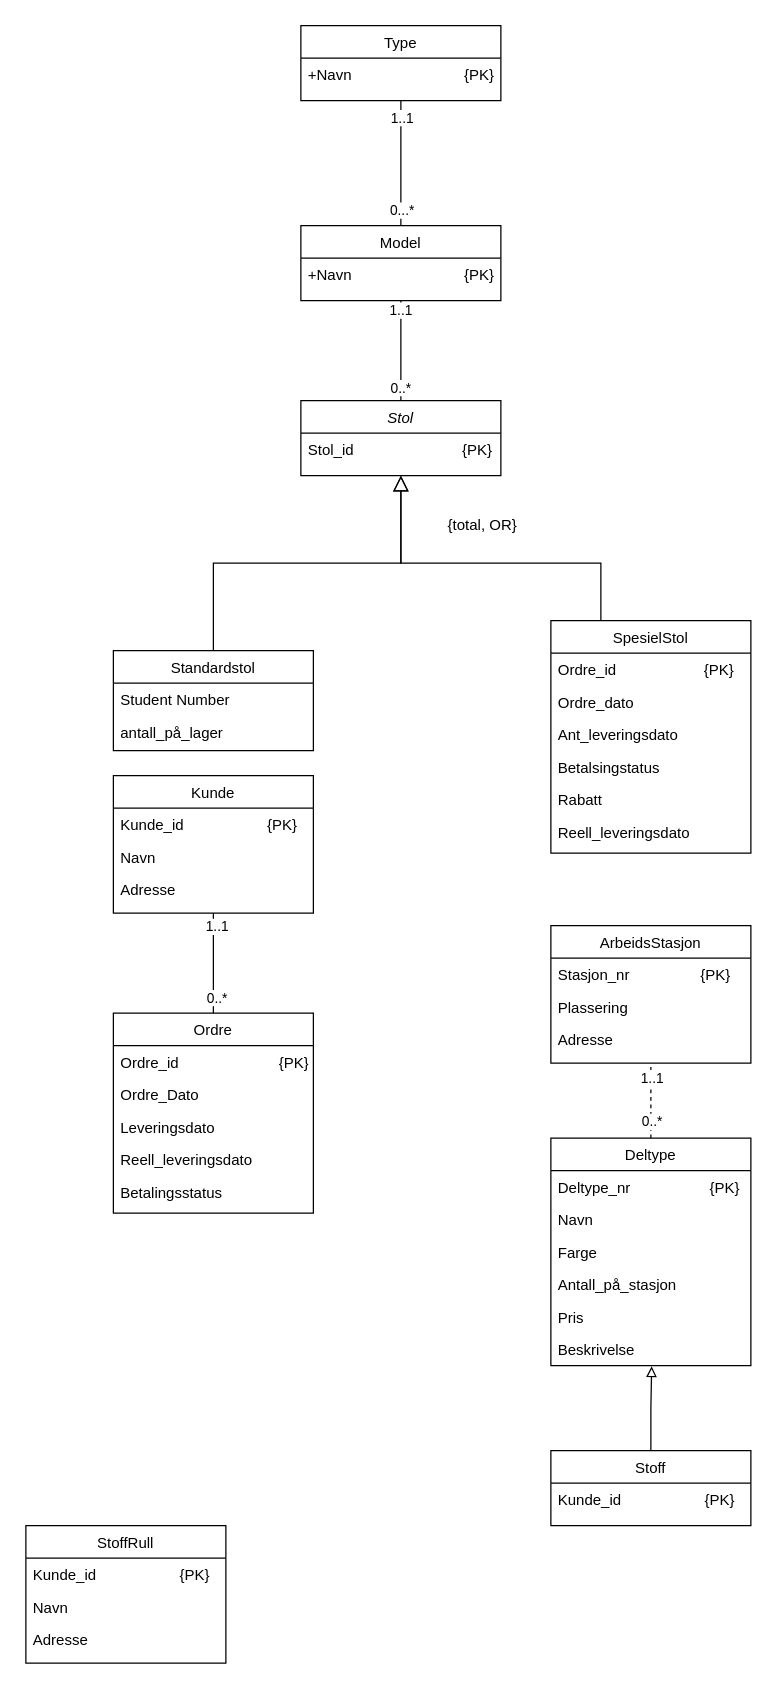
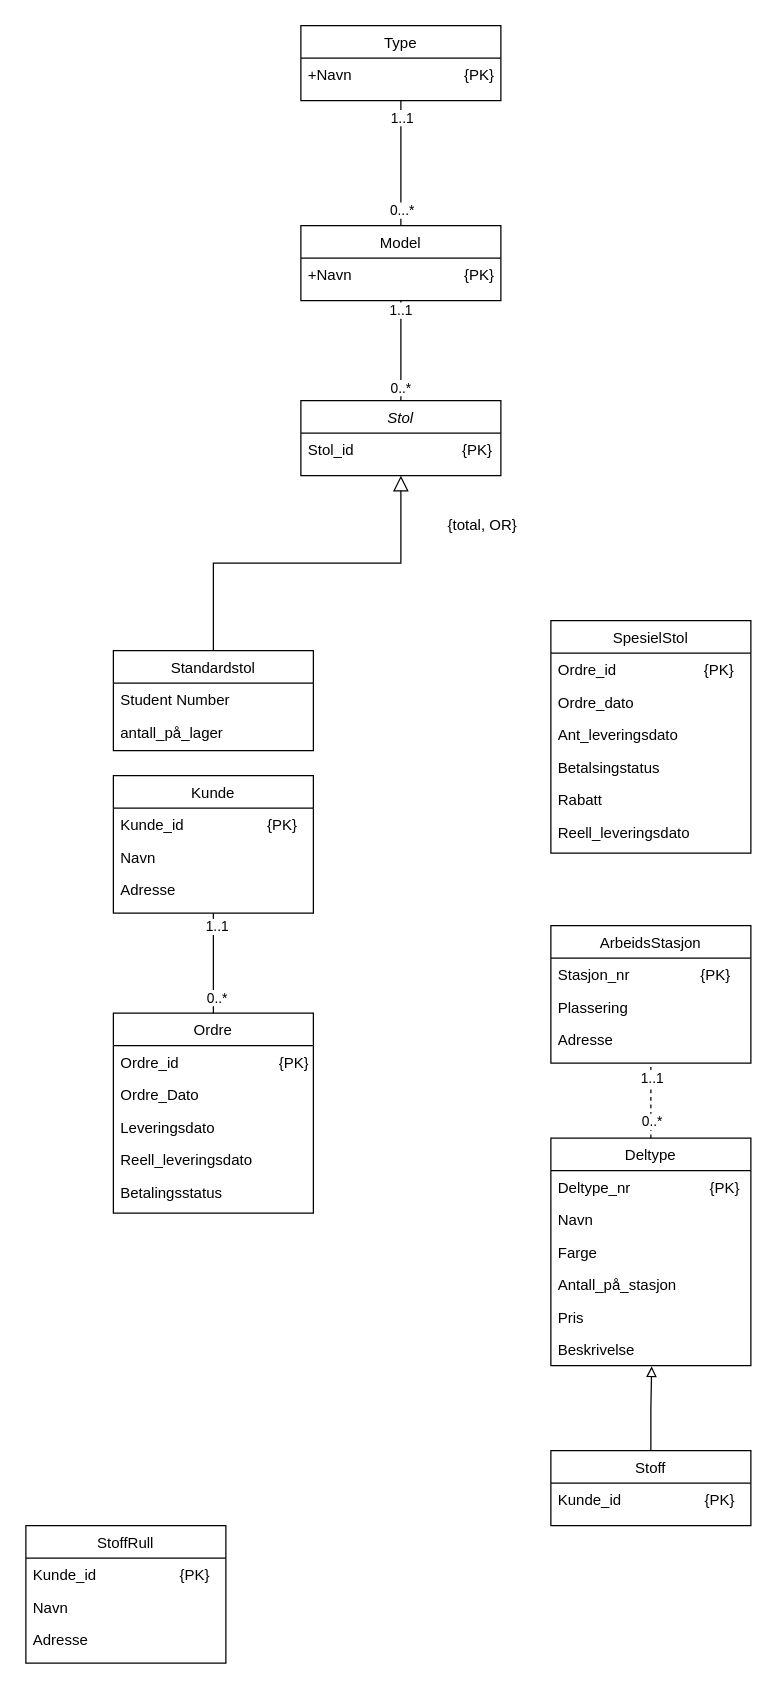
edge "SpesielStol" -> "Stol": removed
